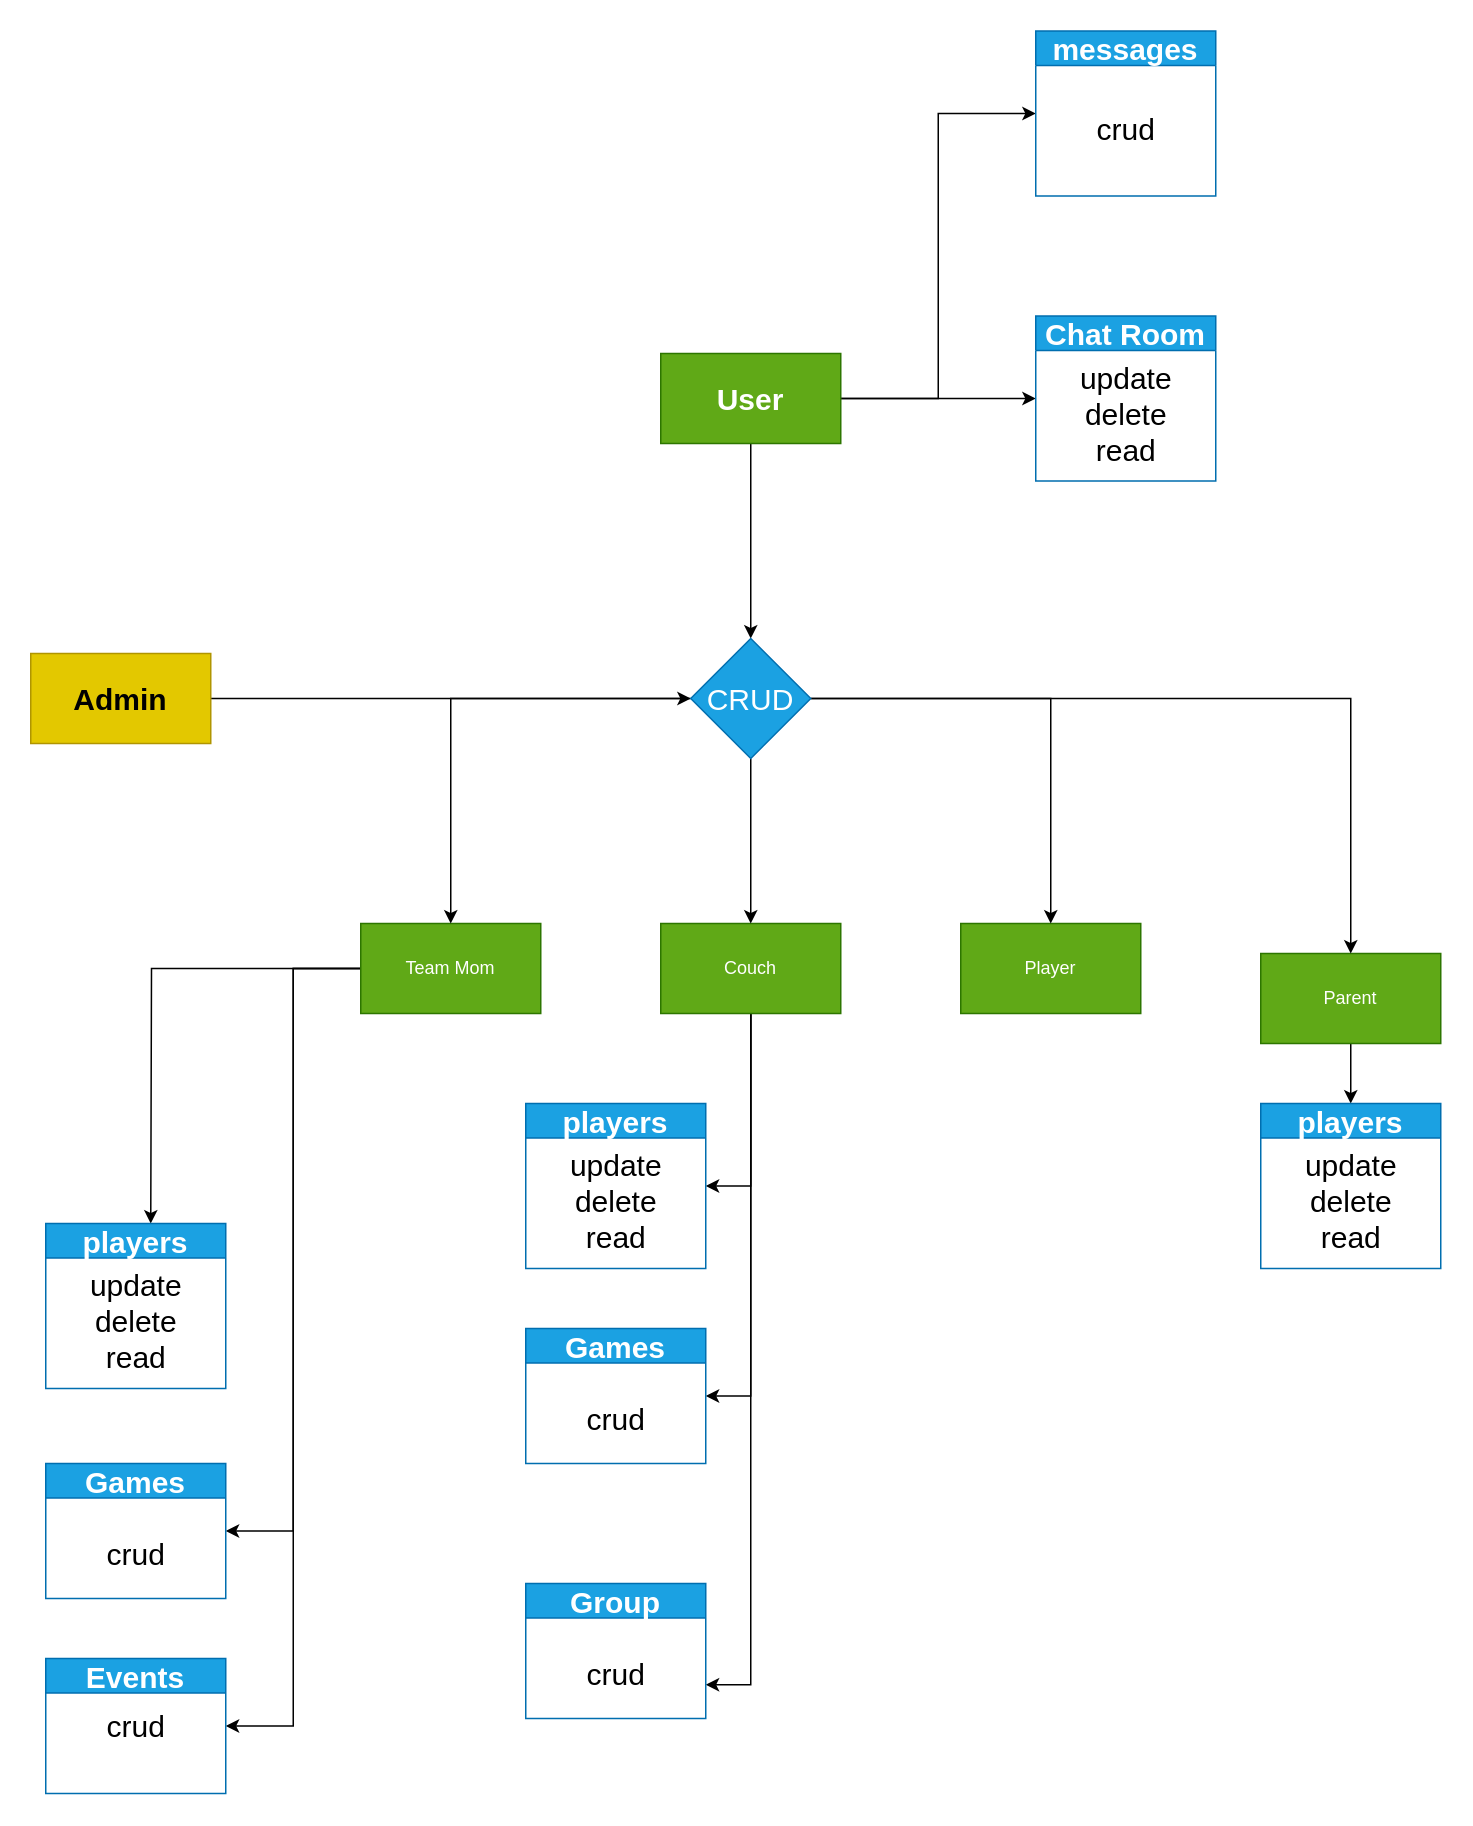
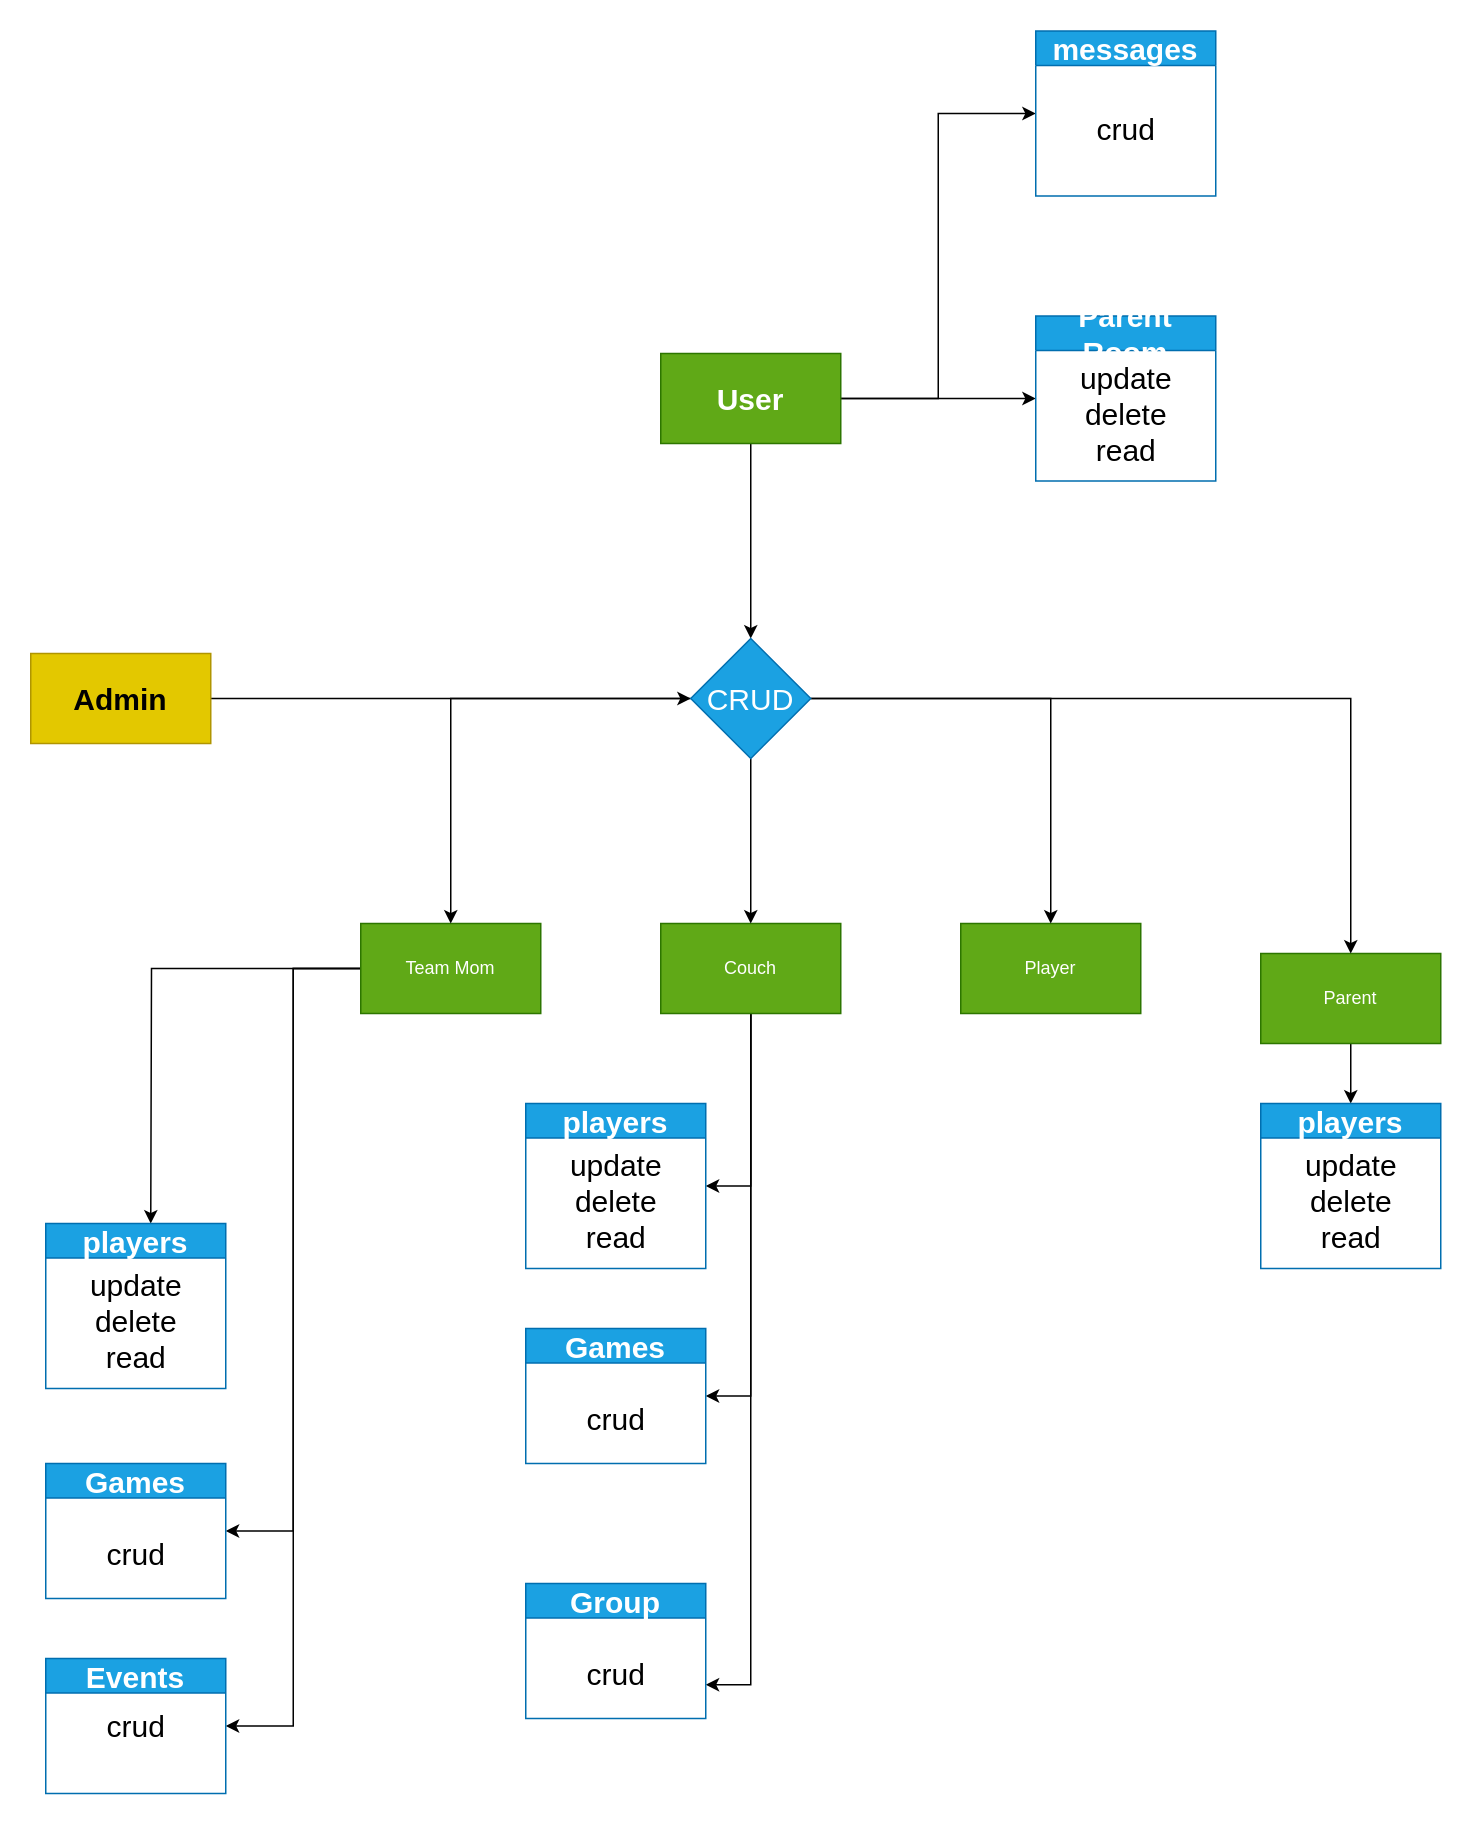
node "Chat Room": label "Chat Room" -> "Parent Room"
